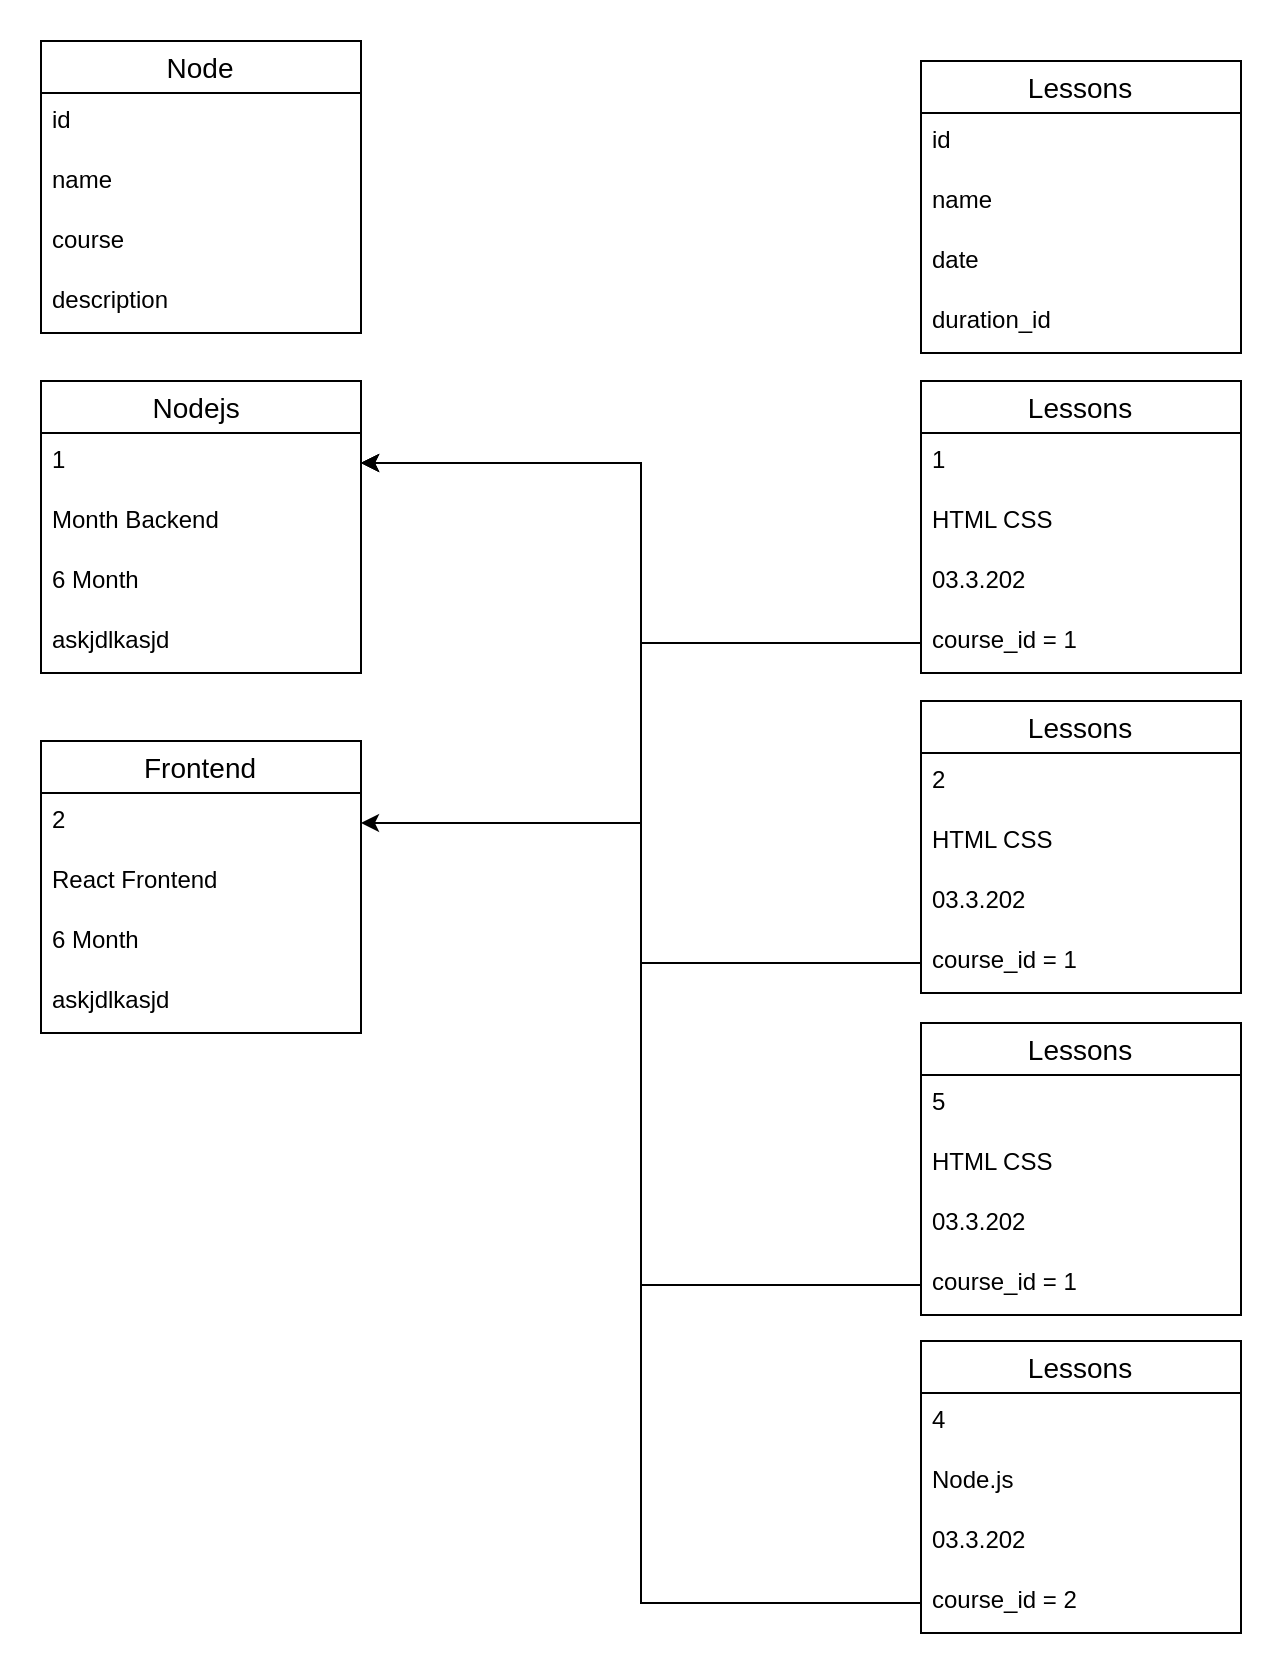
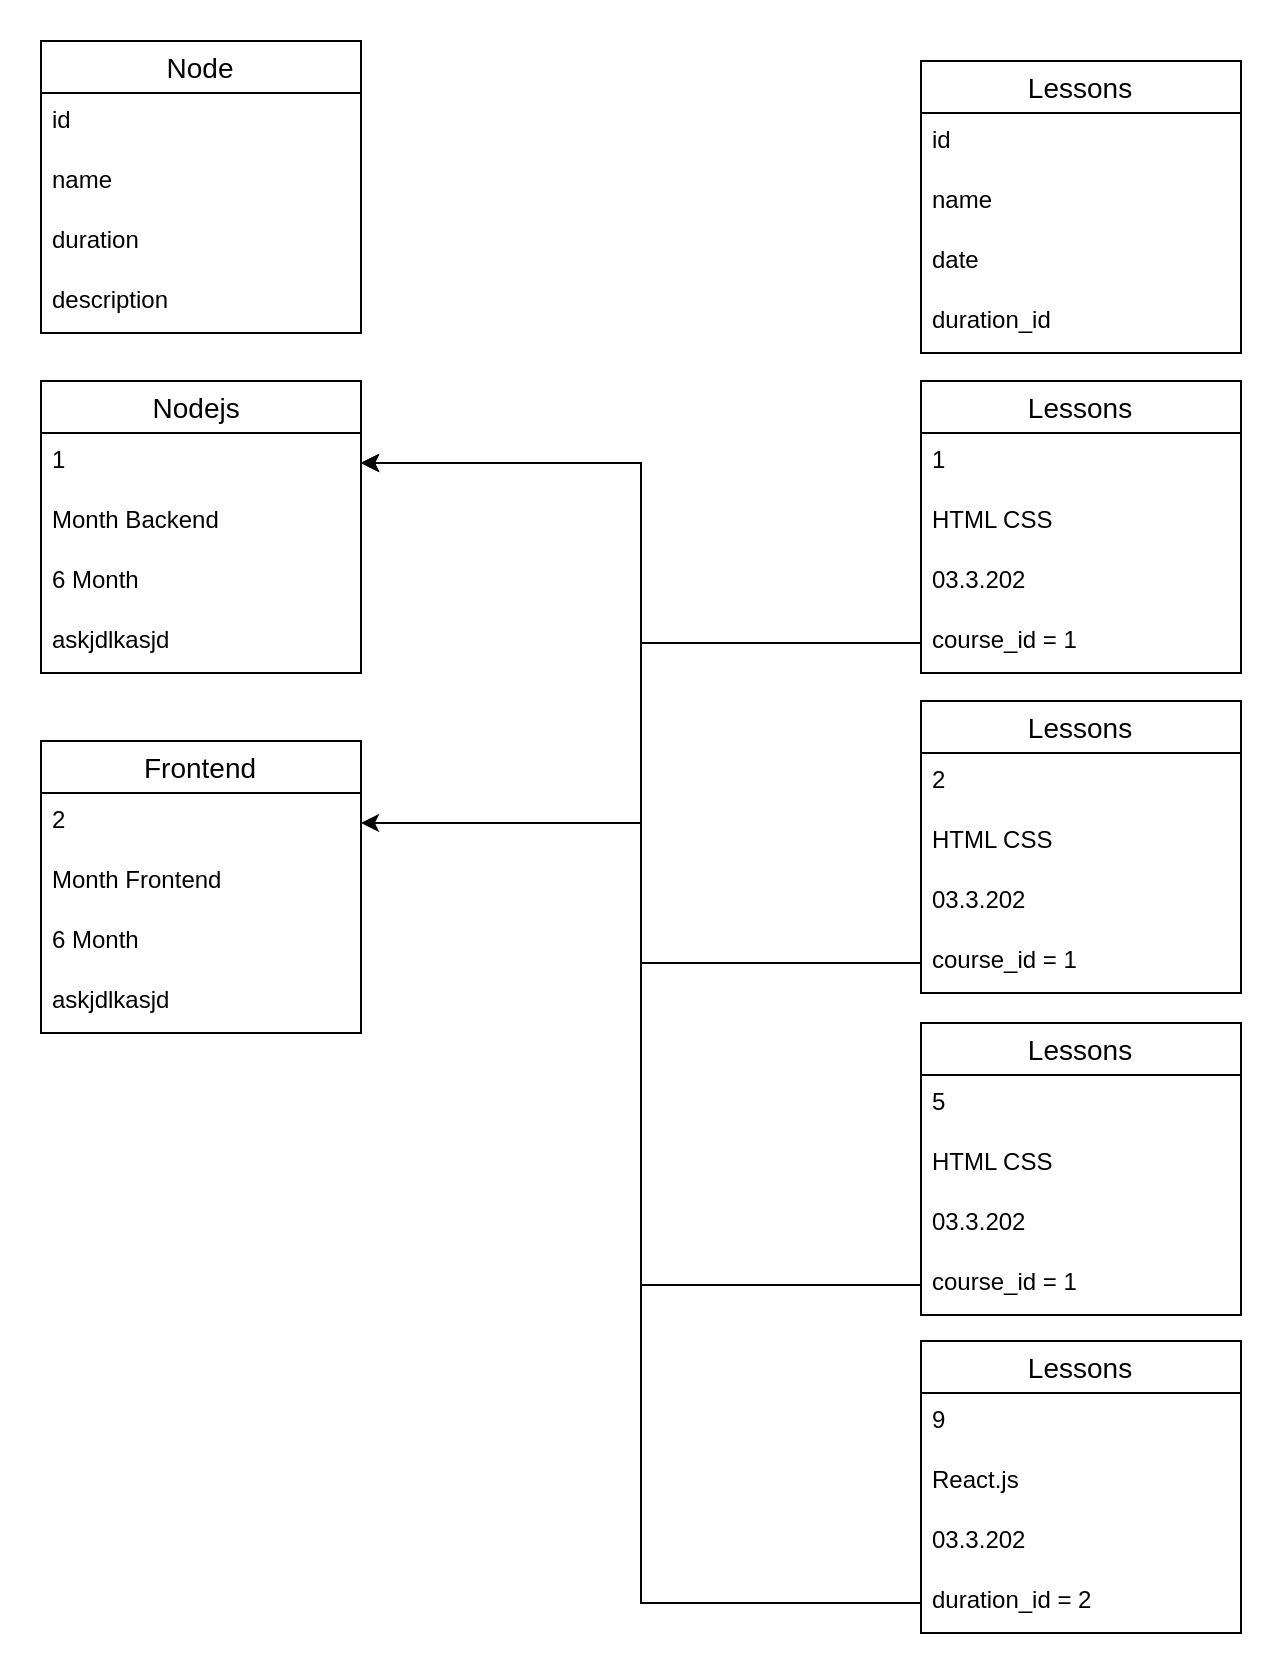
node "course": label "course" -> "duration"
node "React Frontend": label "React Frontend" -> "Month Frontend"
node "4": label "4" -> "9"
node "Node.js": label "Node.js" -> "React.js"
node "course_id = 2": label "course_id = 2" -> "duration_id = 2"
